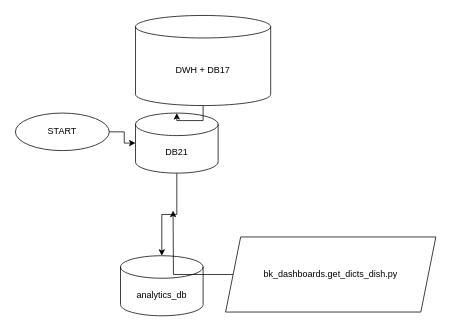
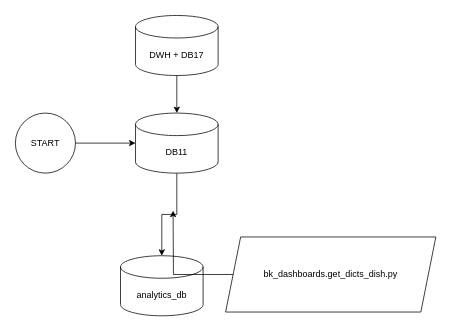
node "DWH + DB17": size 135x90 -> 83x60
node "START": size 94x38 -> 60x60
node "DB21": label "DB21" -> "DB11"
